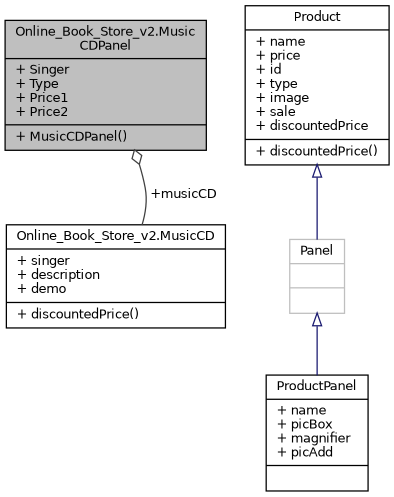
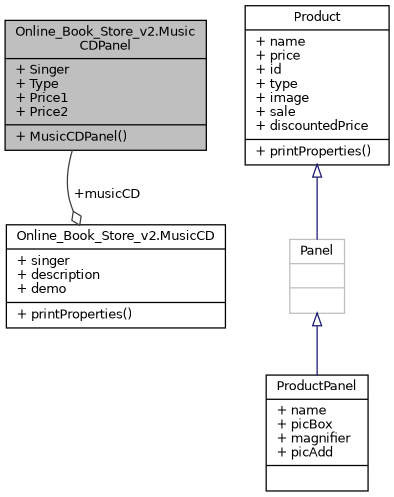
node "Product": text "+ discountedPrice()" -> "+ printProperties()"
edge "Online_Book_Store_v2.MusicCD" -> "Online_Book_Store_v2.Music": reversed
node "Online_Book_Store_v2.MusicCD": text "+ discountedPrice()" -> "+ printProperties()"
